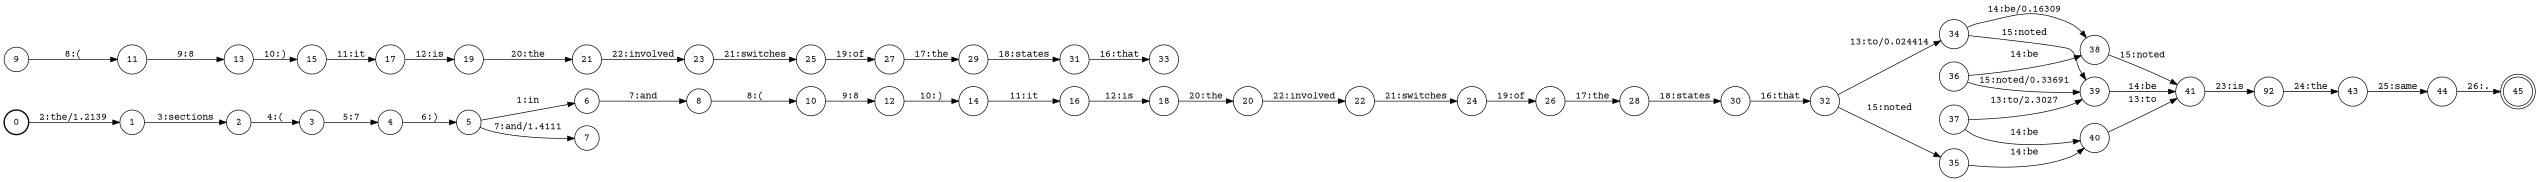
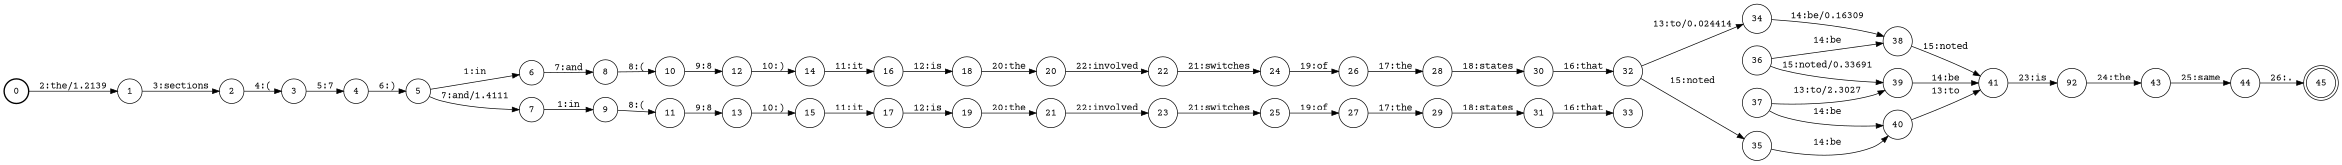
edge "34" -> "39": removed, label "15:noted"
edge "7" -> "9": added, label "1:in"
